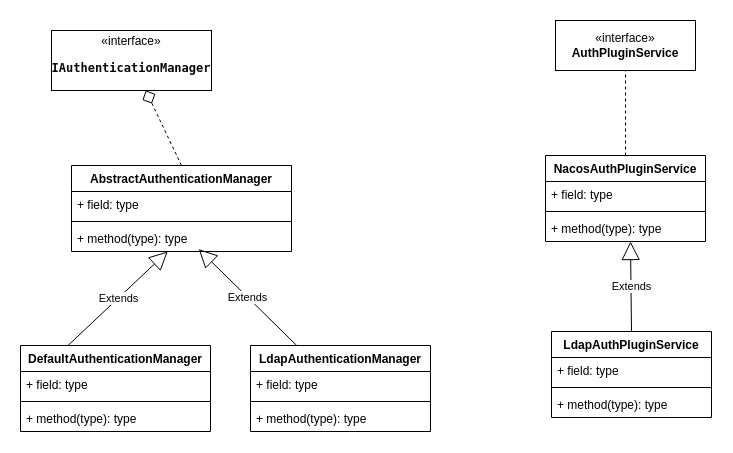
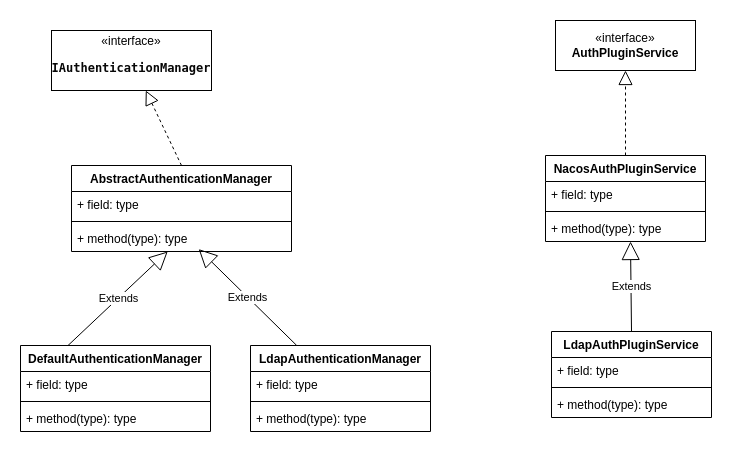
edge "«interface» AuthPluginService" -- "NacosAuthPluginService": arrowhead none -> block
edge "AbstractAuthenticationManager" -> "«interface» IAuthenticationManager": arrowhead diamond -> block
